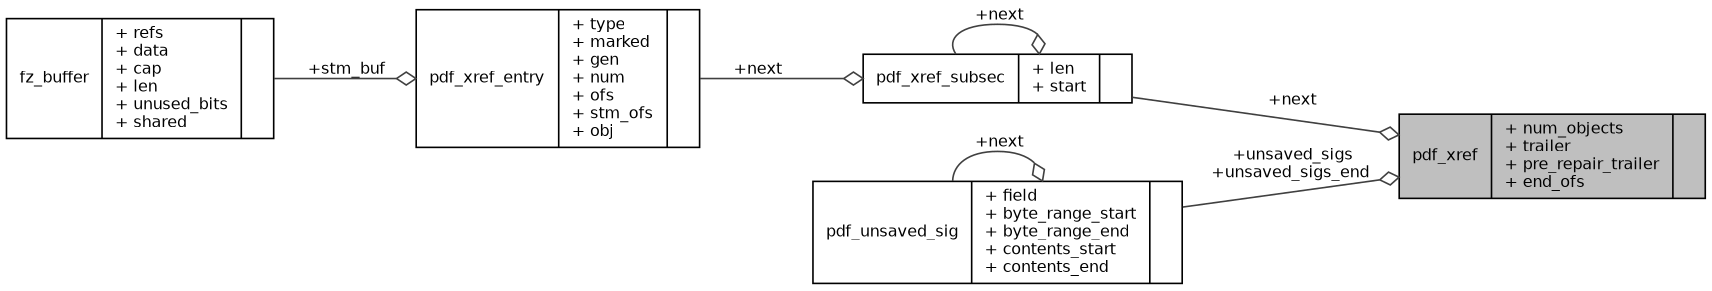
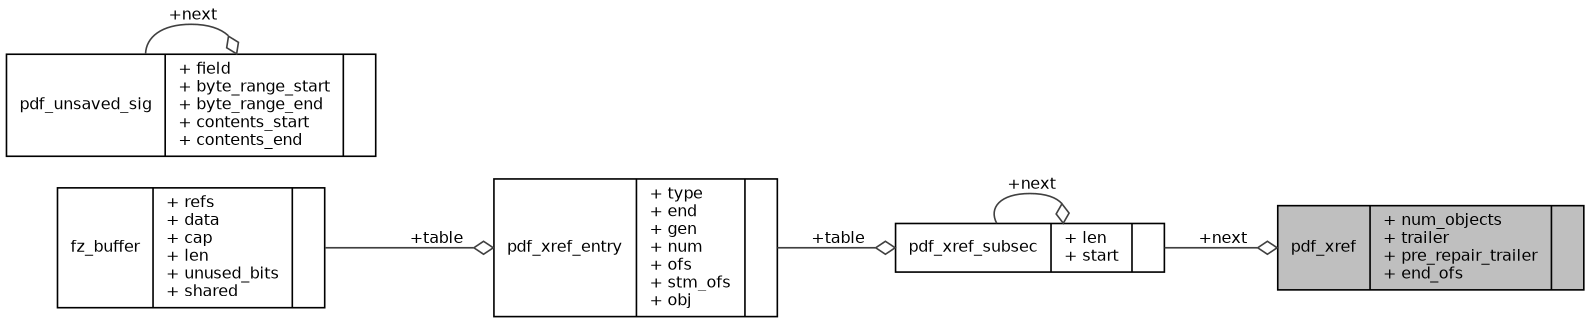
node "pdf_xref_entry": text "+ marked" -> "+ end"
edge "fz_buffer" -> "pdf_xref_entry": label " +stm_buf" -> " +table"
edge "pdf_xref_entry" -> "pdf_xref_subsec": label " +next" -> " +table"
edge "pdf_unsaved_sig" -> "pdf_xref": removed, label "+unsaved_sigs +unsaved_sigs_end"
